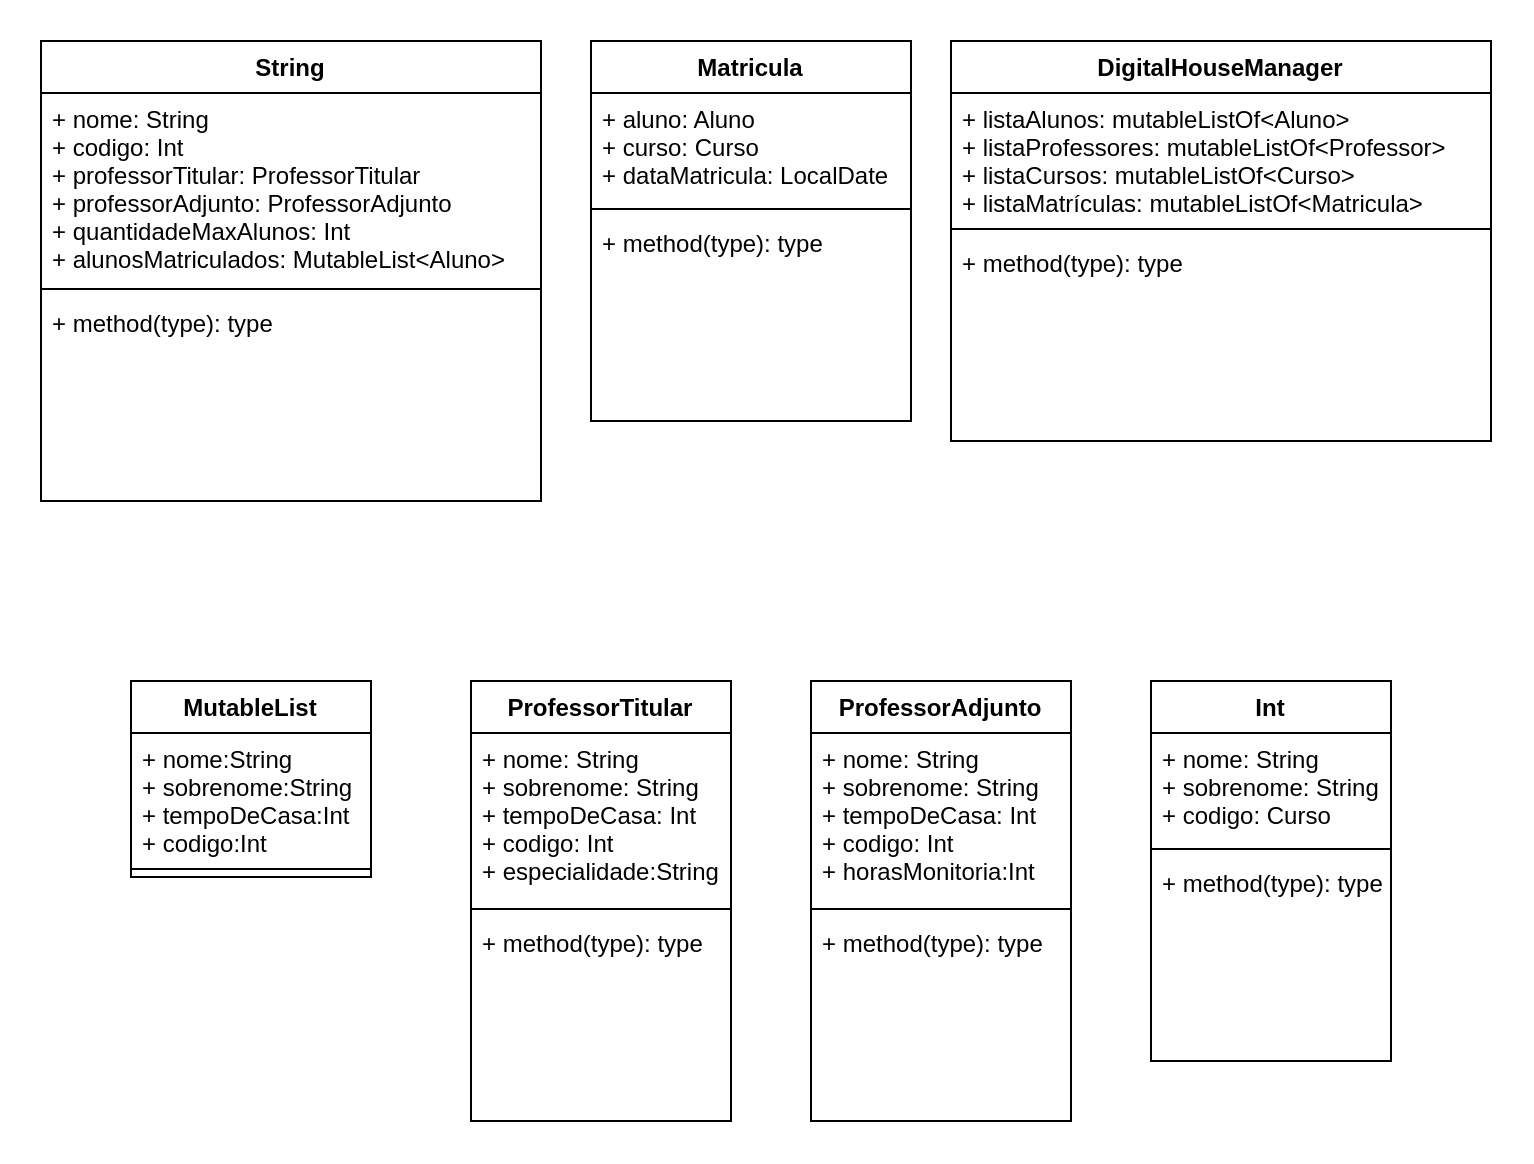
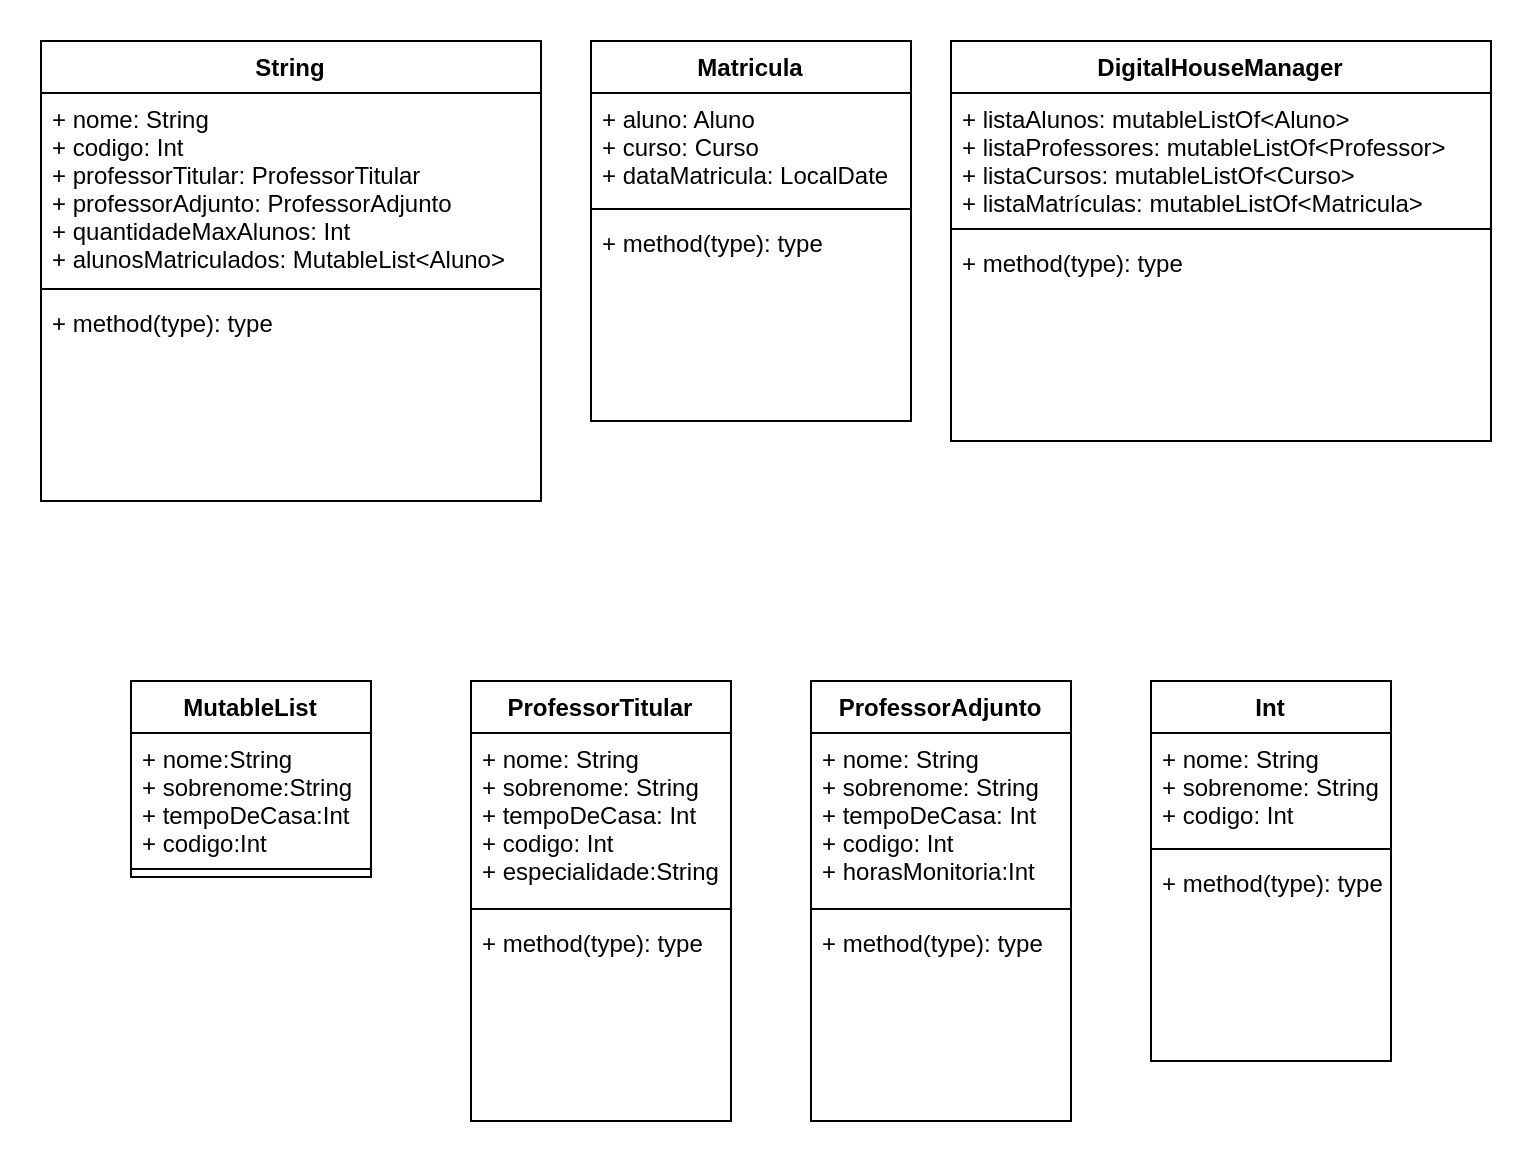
node "+ nome: String + sobrenome: String + codigo: Curso": label "+ nome: String + sobrenome: String + codigo: Curso" -> "+ nome: String + sobrenome: String + codigo: Int"
